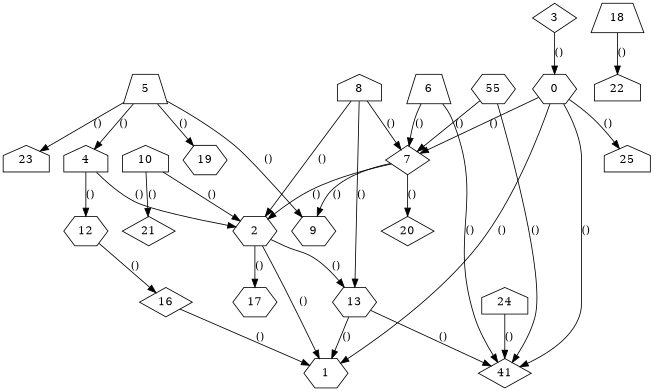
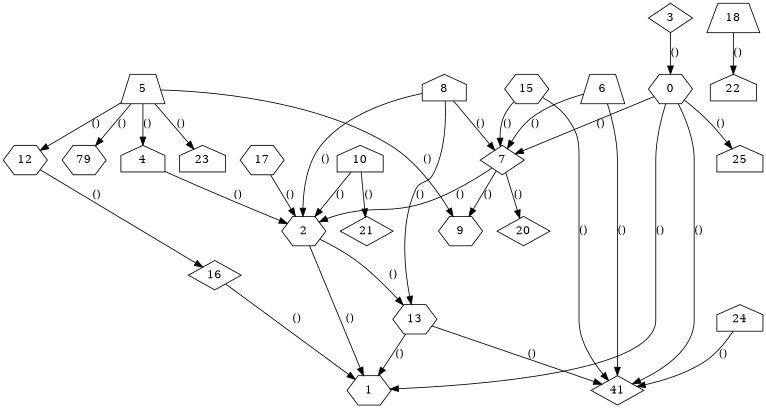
node "55": label "55" -> "15"
node "19": label "19" -> "79"
edge "4" -> "12": now "5" -> "12"
edge "2" -> "17": reversed
